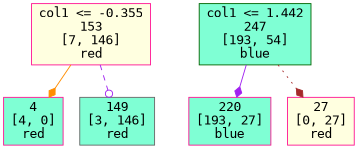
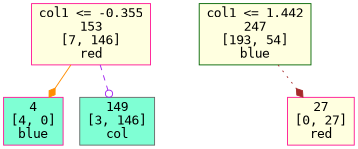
node "col1 <= 1.442 247 [193, 54] blue": fillcolor aquamarine -> lightyellow
node "4 [4, 0] red": label "4 [4, 0] red" -> "4 [4, 0] blue"
node "149 [3, 146] red": label "149 [3, 146] red" -> "149 [3, 146] col"
node "220 [193, 27] blue": removed
